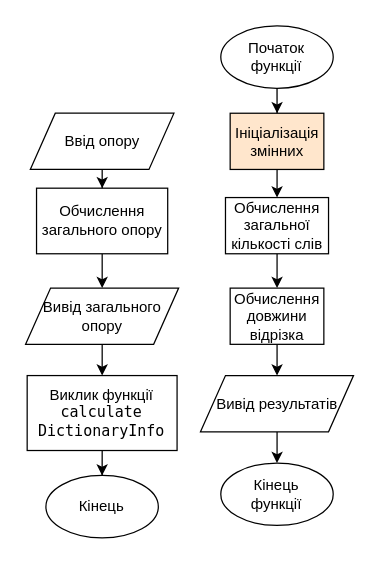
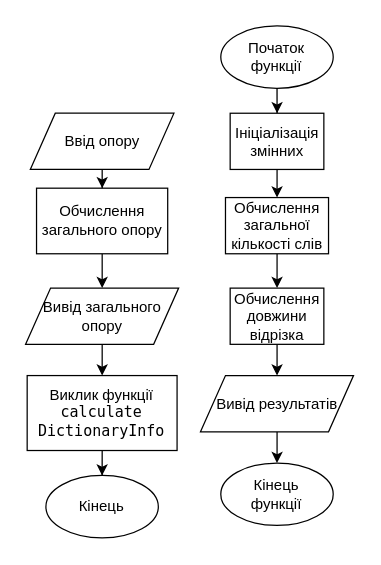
node "Ініціалізація змінних": fillcolor #ffe6cc -> #ffffff
